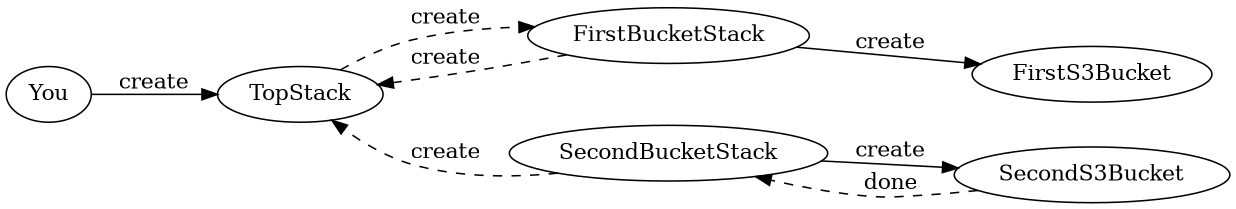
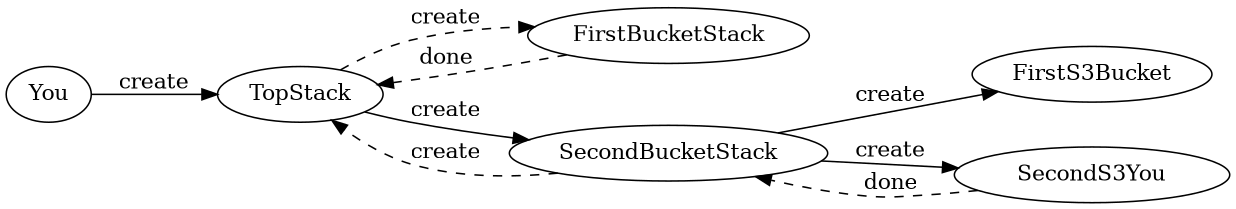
edge "FirstBucketStack" -> "FirstS3Bucket": now "SecondBucketStack" -> "FirstS3Bucket"
edge "FirstBucketStack" -> "TopStack": label "create" -> "done"
edge "TopStack" -> "SecondBucketStack": added, label "create"
node "SecondS3Bucket": label "SecondS3Bucket" -> "SecondS3You"
